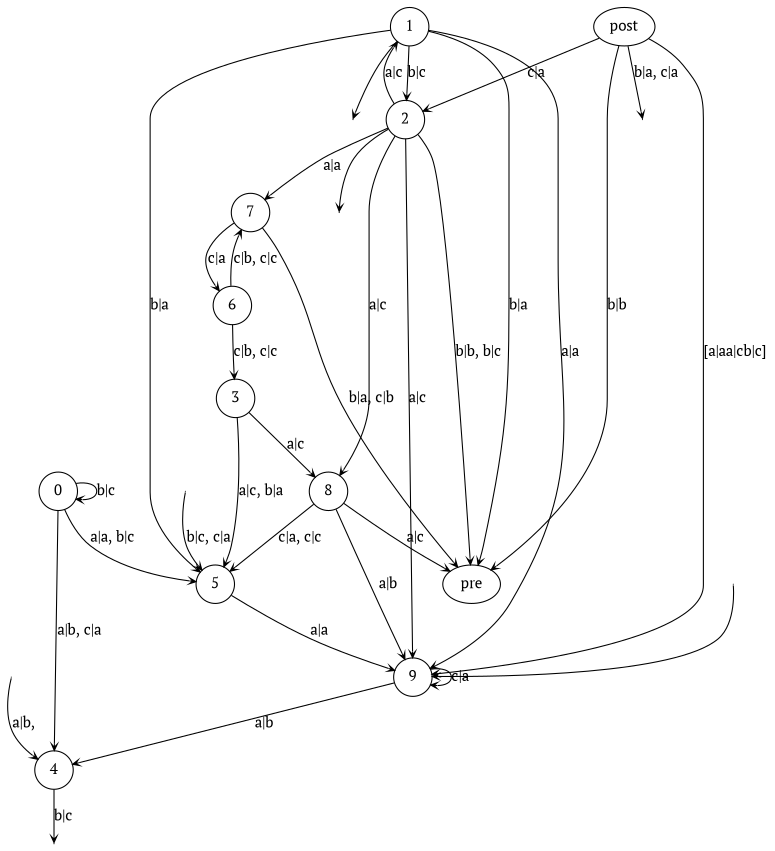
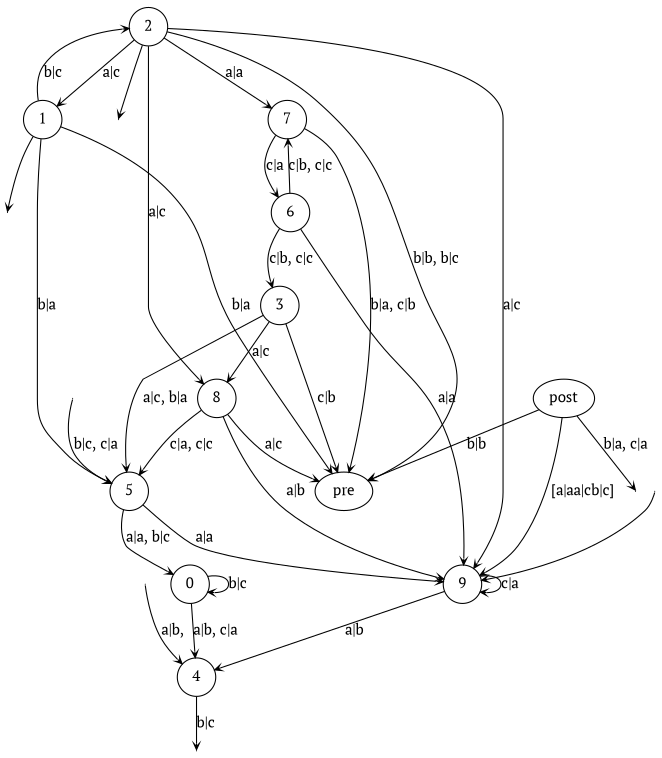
edge "post" -> "2": removed, label "c|a"
edge "1" -> "9": now "6" -> "9"
edge "3" -> "pre": added, label "c|b"
edge "0" -> "5": reversed
